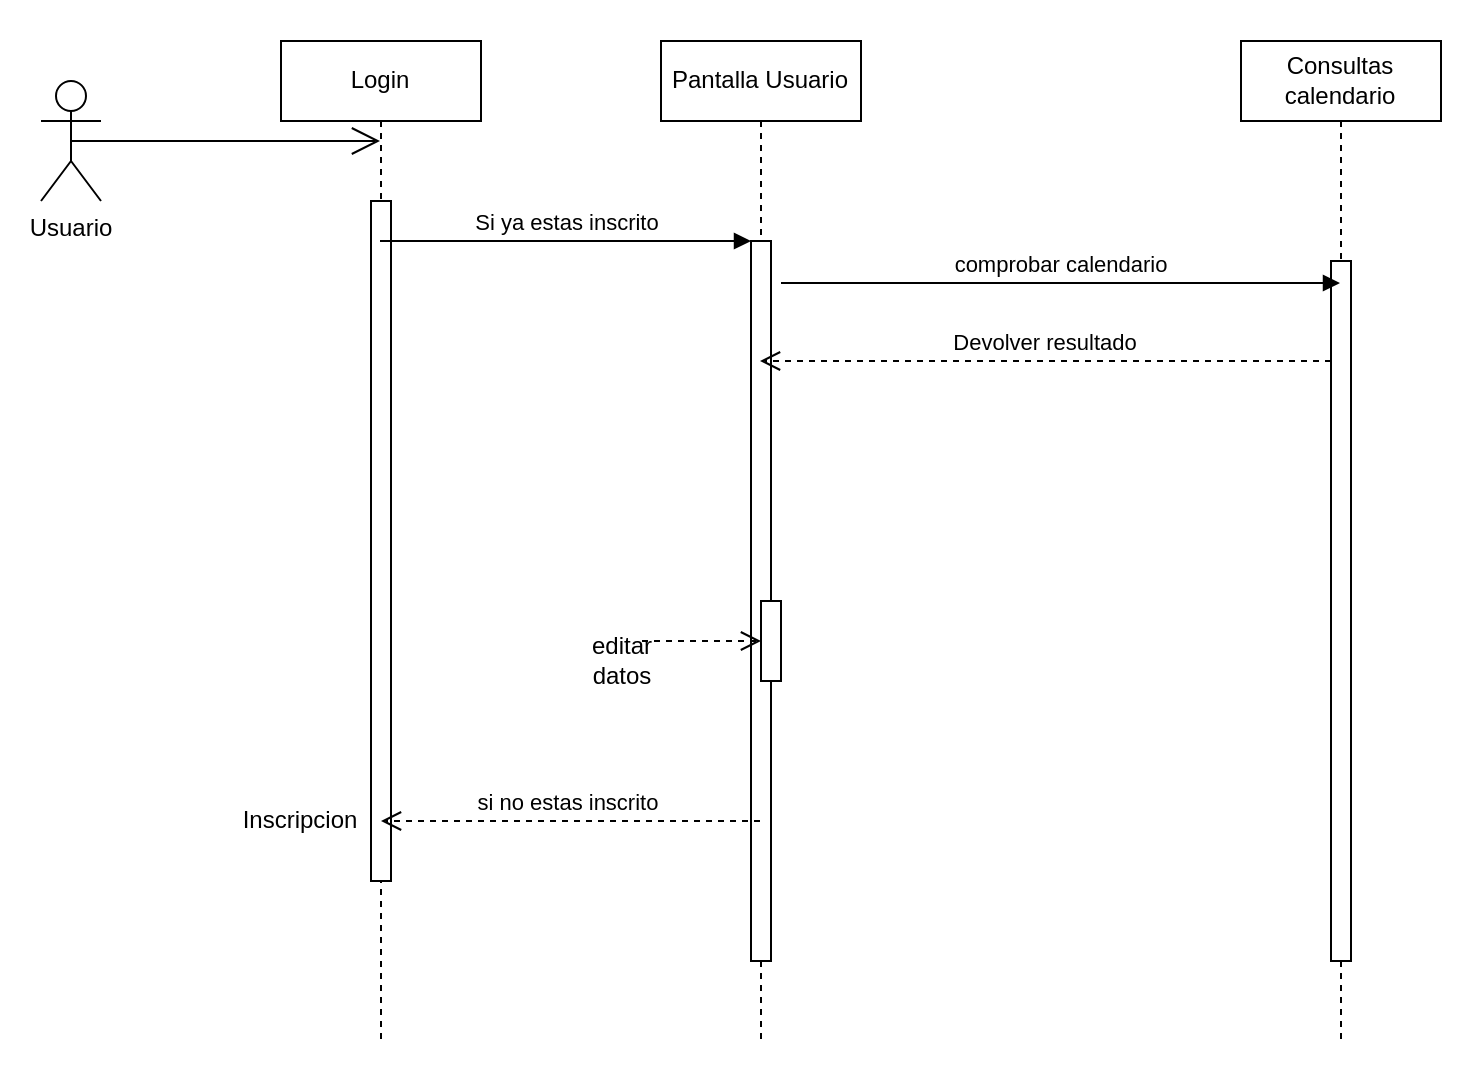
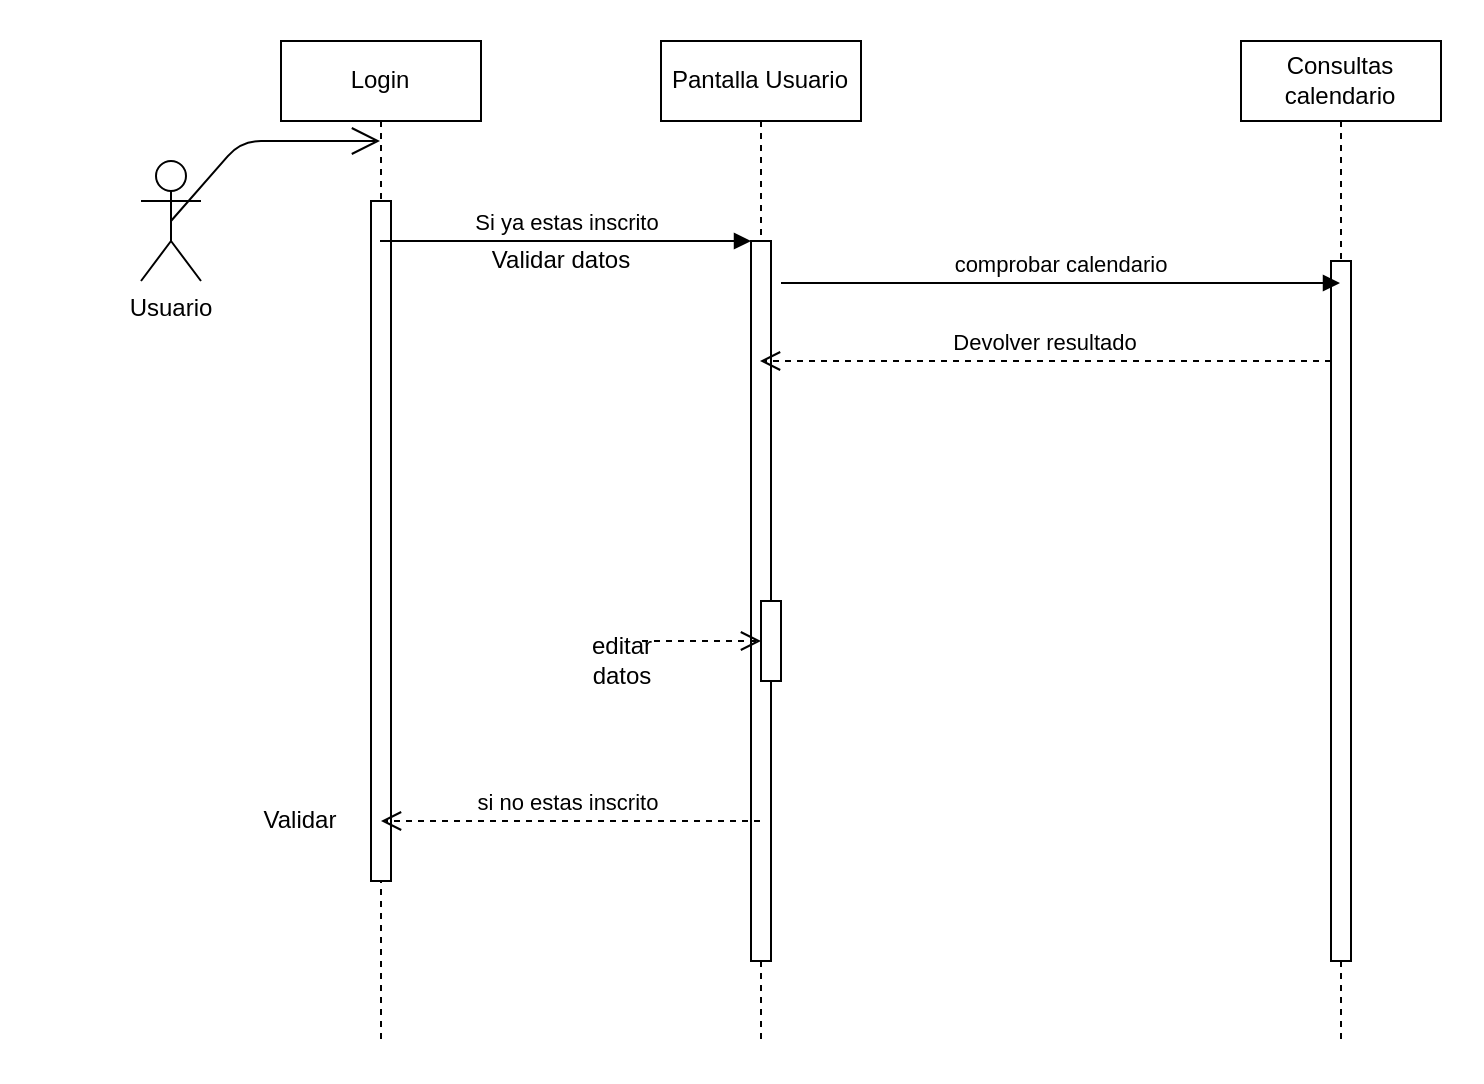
node "Usuario": moved (71, 141) -> (171, 221)
node "Validar datos": added
node "Inscripcion": label "Inscripcion" -> "Validar"
